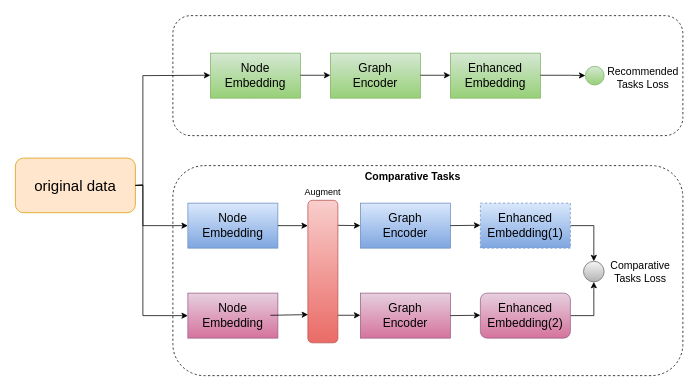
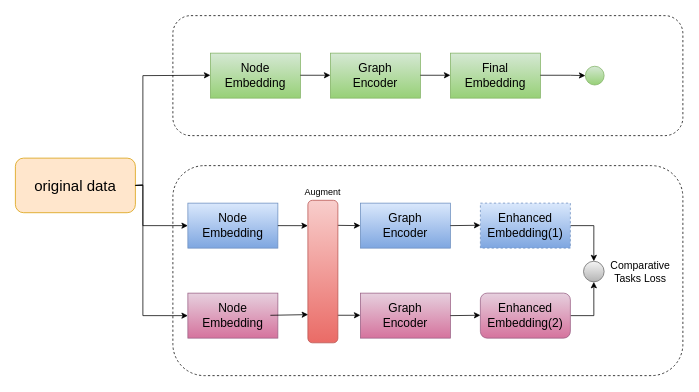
node "Enhanced Embedding": label "Enhanced Embedding" -> "Final Embedding"
node "Recommended Tasks Loss": removed
node "Comparative Tasks": removed
